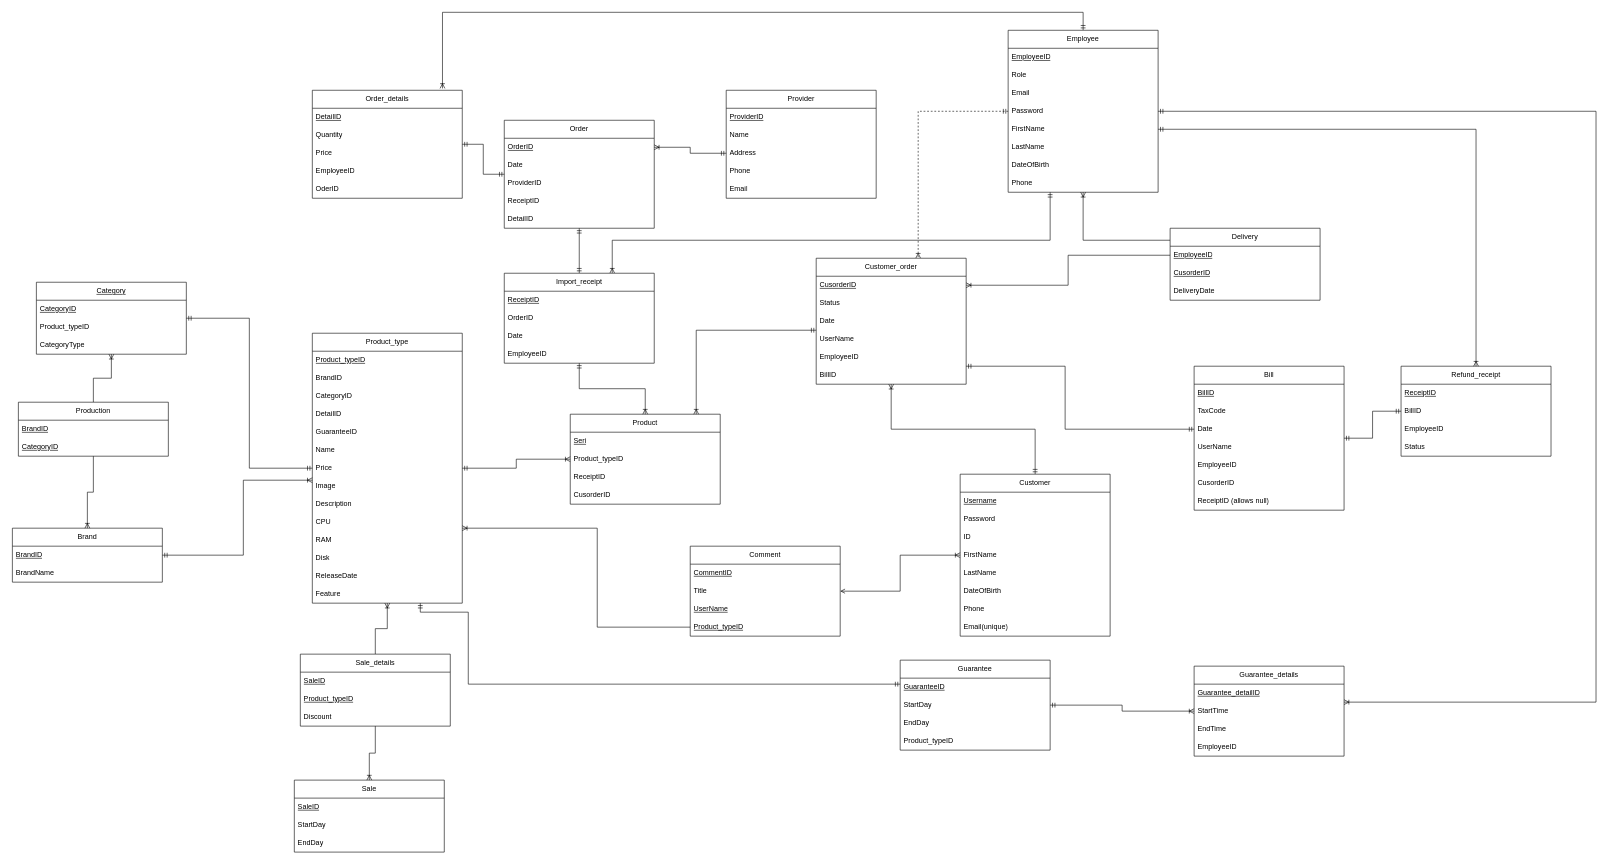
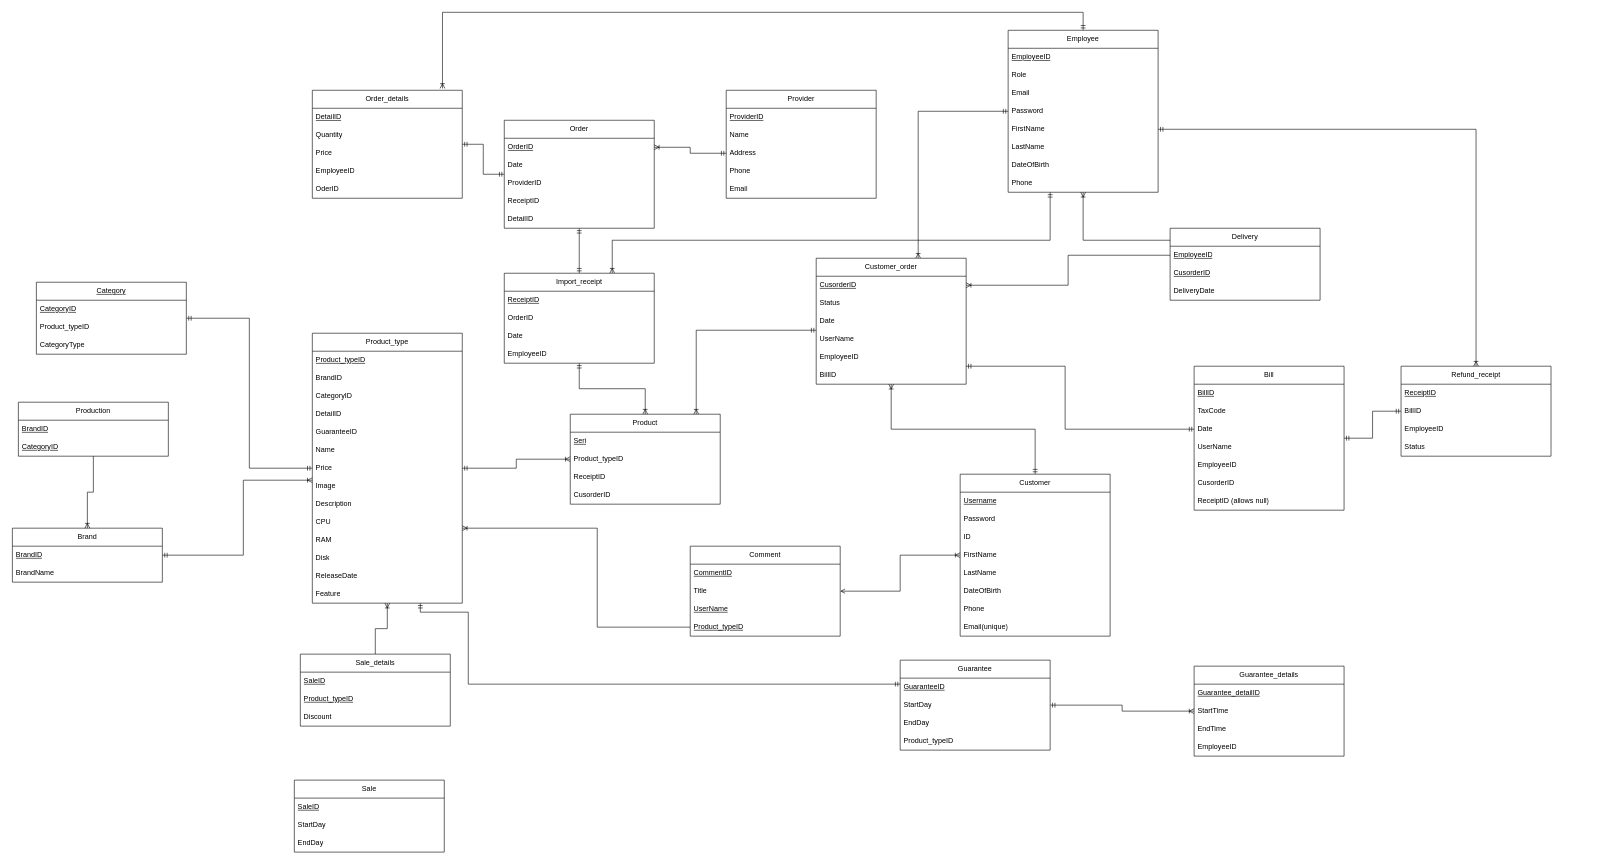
edge "Employee" -- "Guarantee_details": removed
edge "Employee" -- "Customer_order": style dashed -> solid
edge "Production" -> "Category": removed
edge "Sale_details" -> "Sale": removed
